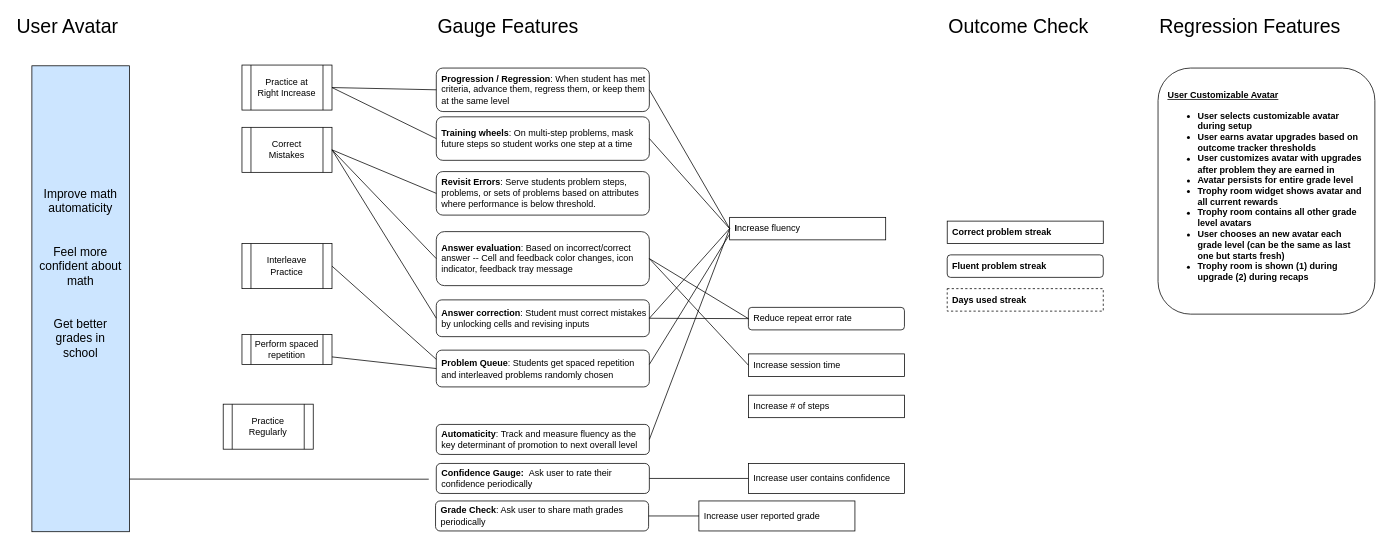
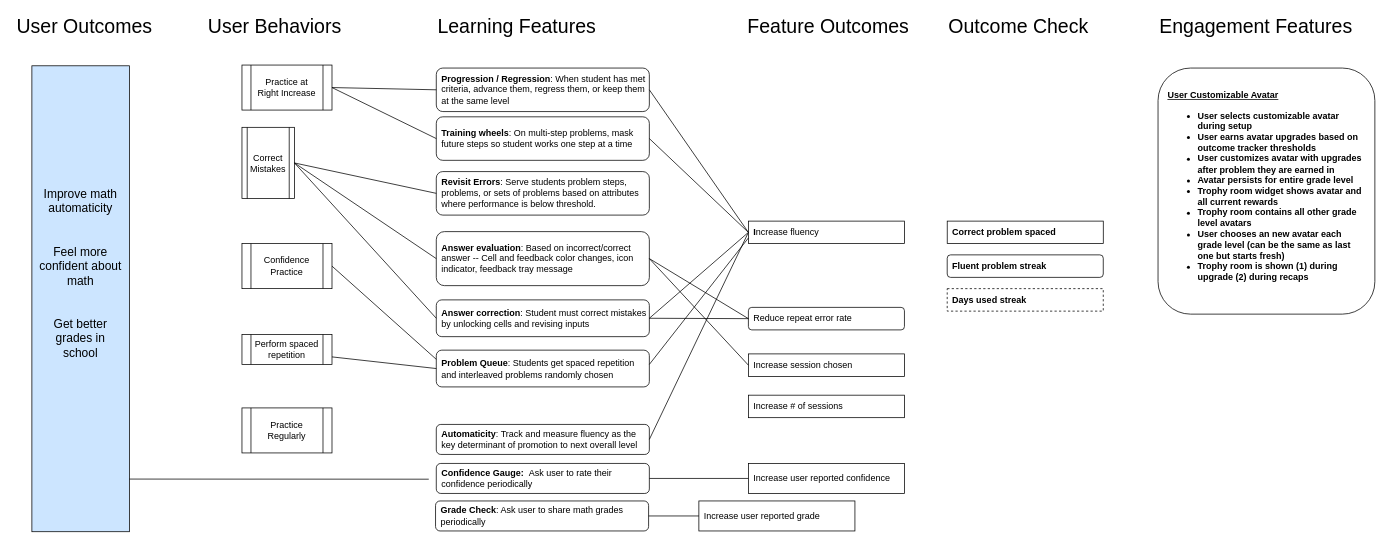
node "User Avatar": label "User Avatar" -> "User Outcomes"
node "User Behaviors": added
node "Gauge Features": label "Gauge Features" -> "Learning Features"
node "Feature Outcomes": added
node "Regression Features": label "Regression Features" -> "Engagement Features"
node "Correct Mistakes": size 90x45 -> 53x71
node "Increase fluency": moved (807, 228) -> (826, 232)
node "Correct problem streak": label "Correct problem streak" -> "Correct problem spaced"
node "Interleave Practice": label "Interleave Practice" -> "Confidence Practice"
node "Increase session time": label "Increase session time" -> "Increase session chosen"
node "Increase # of steps": label "Increase # of steps" -> "Increase # of sessions"
node "Practice Regularly": moved (268, 426) -> (287, 430)
node "Increase user contains confidence": label "Increase user contains confidence" -> "Increase user reported confidence"
